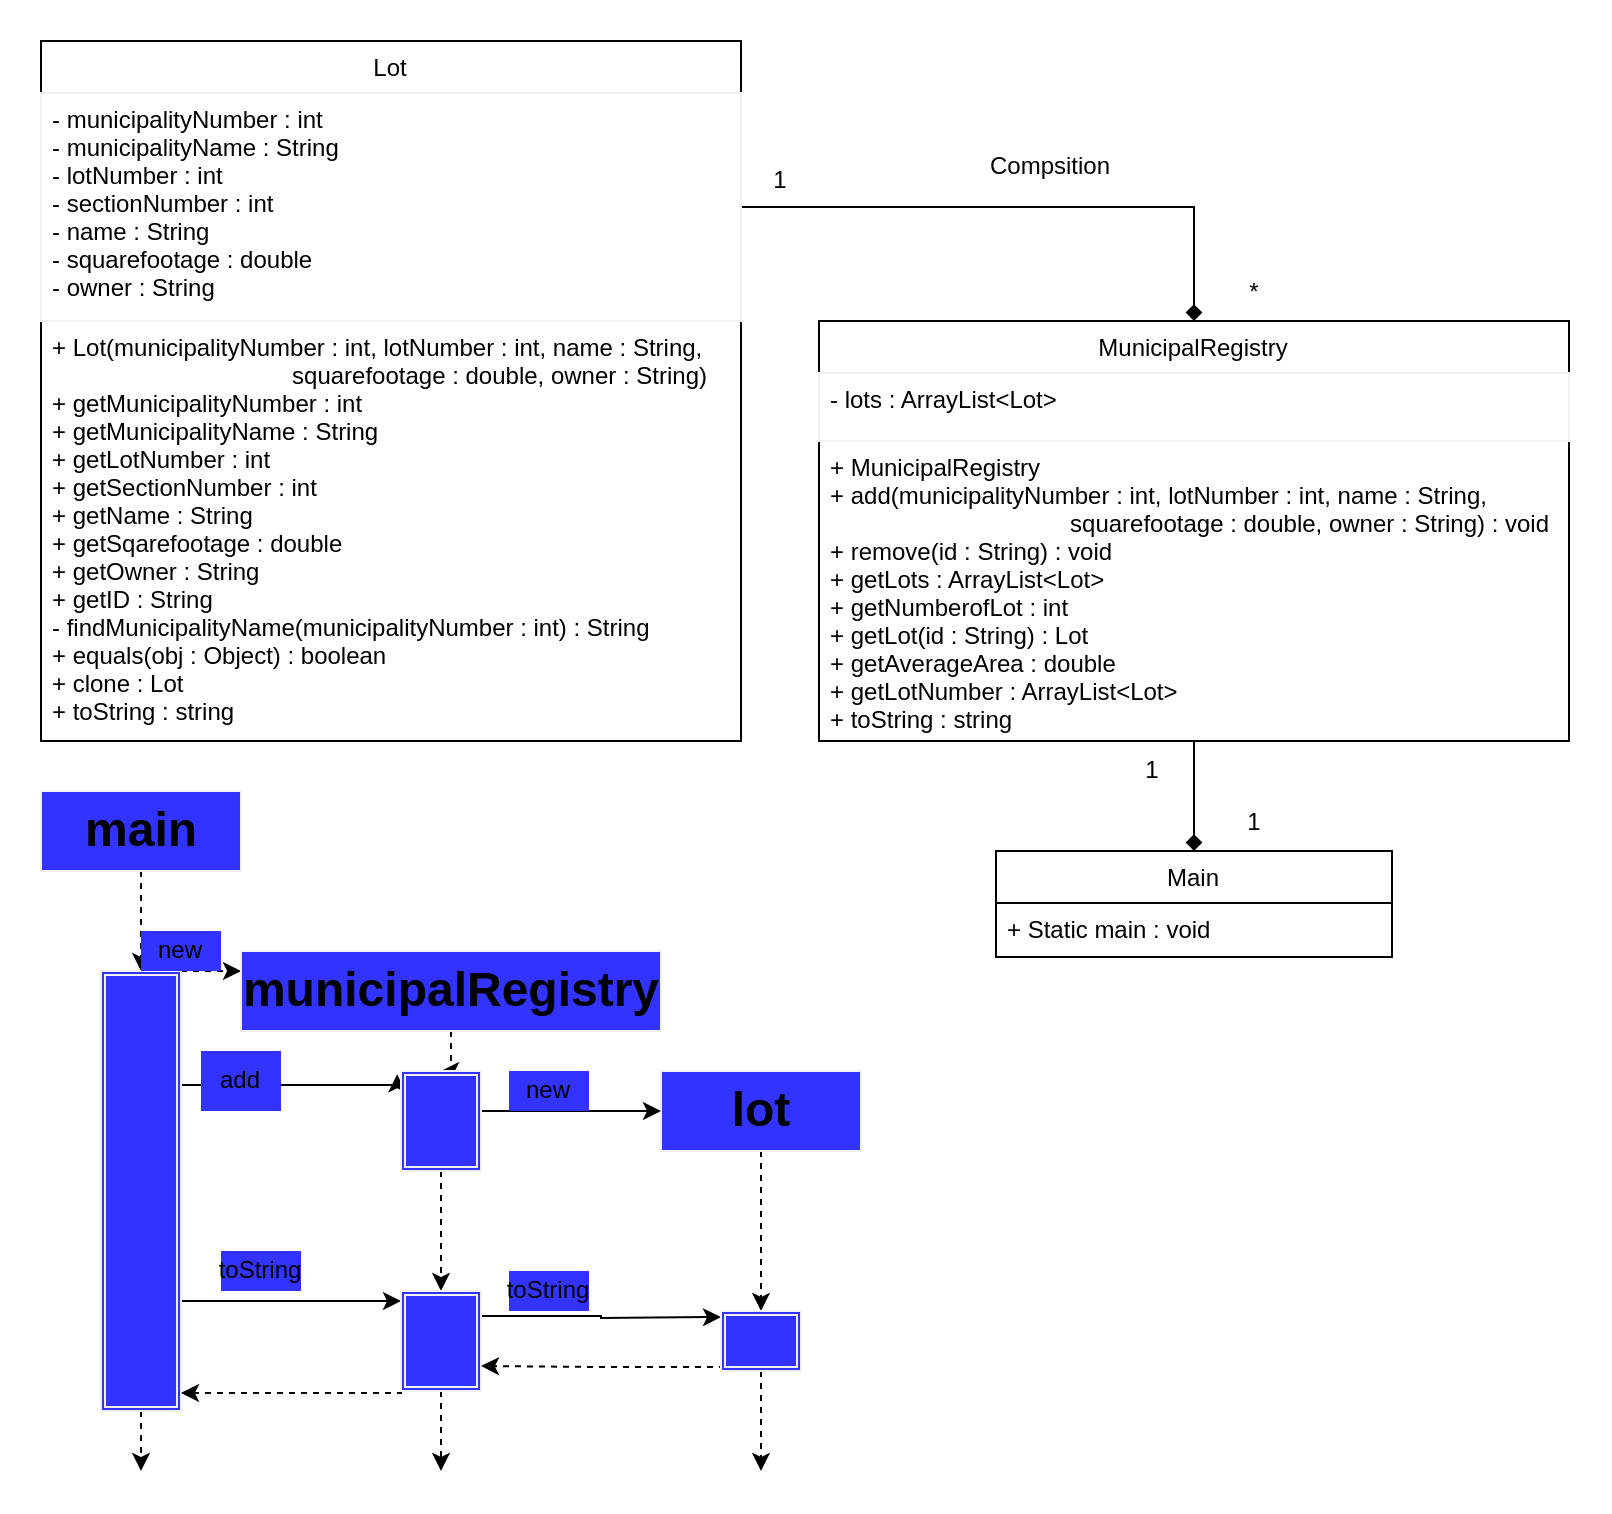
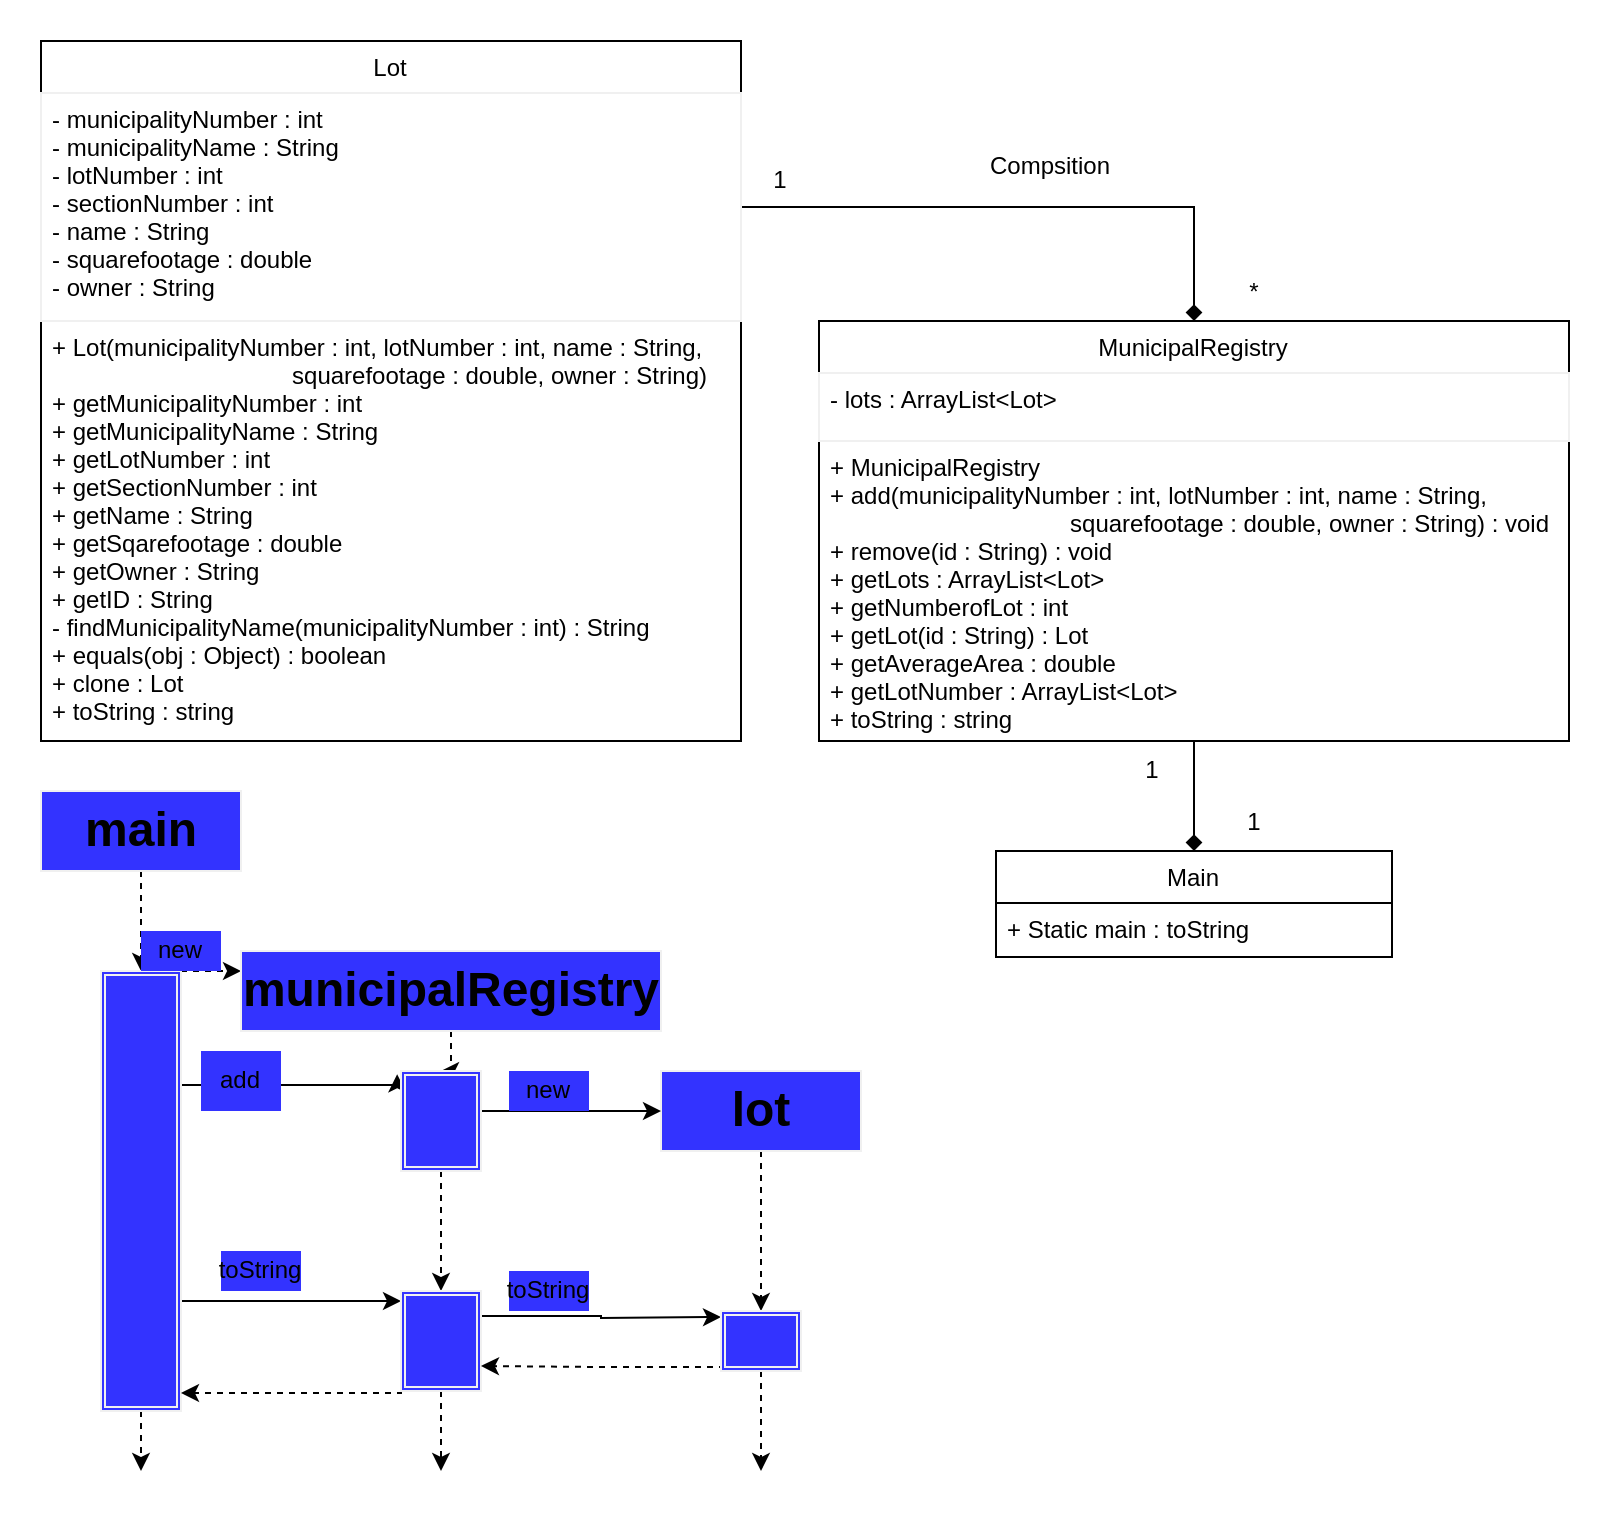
node "+ Static main : void": label "+ Static main : void" -> "+ Static main : toString"
